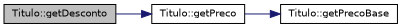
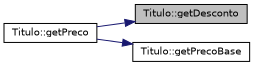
edge "Titulo::getDesconto" -> "Titulo::getPreco": reversed
